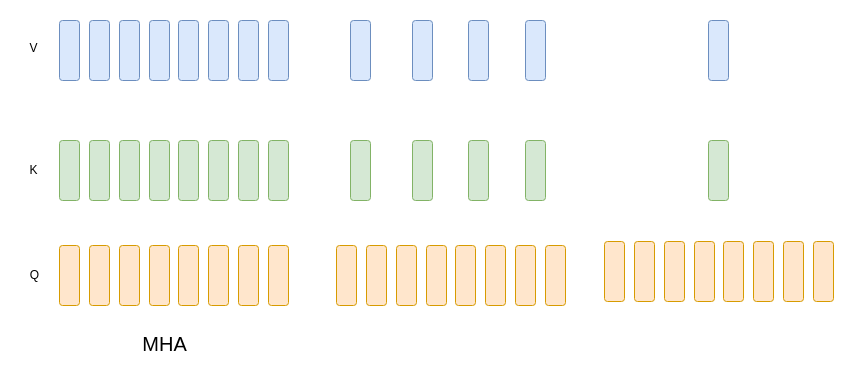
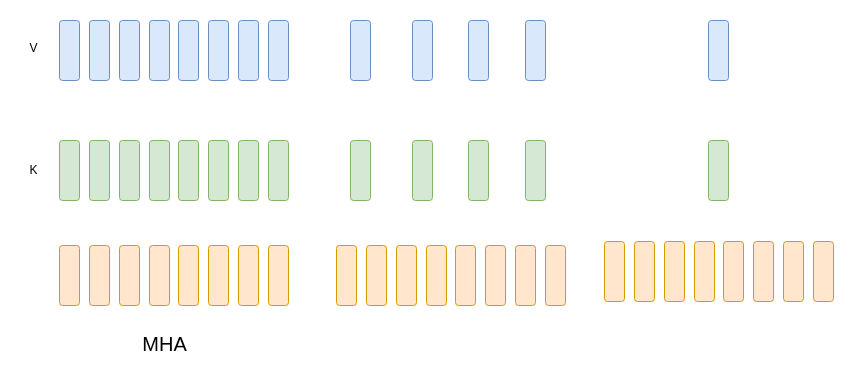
node "Q": removed
